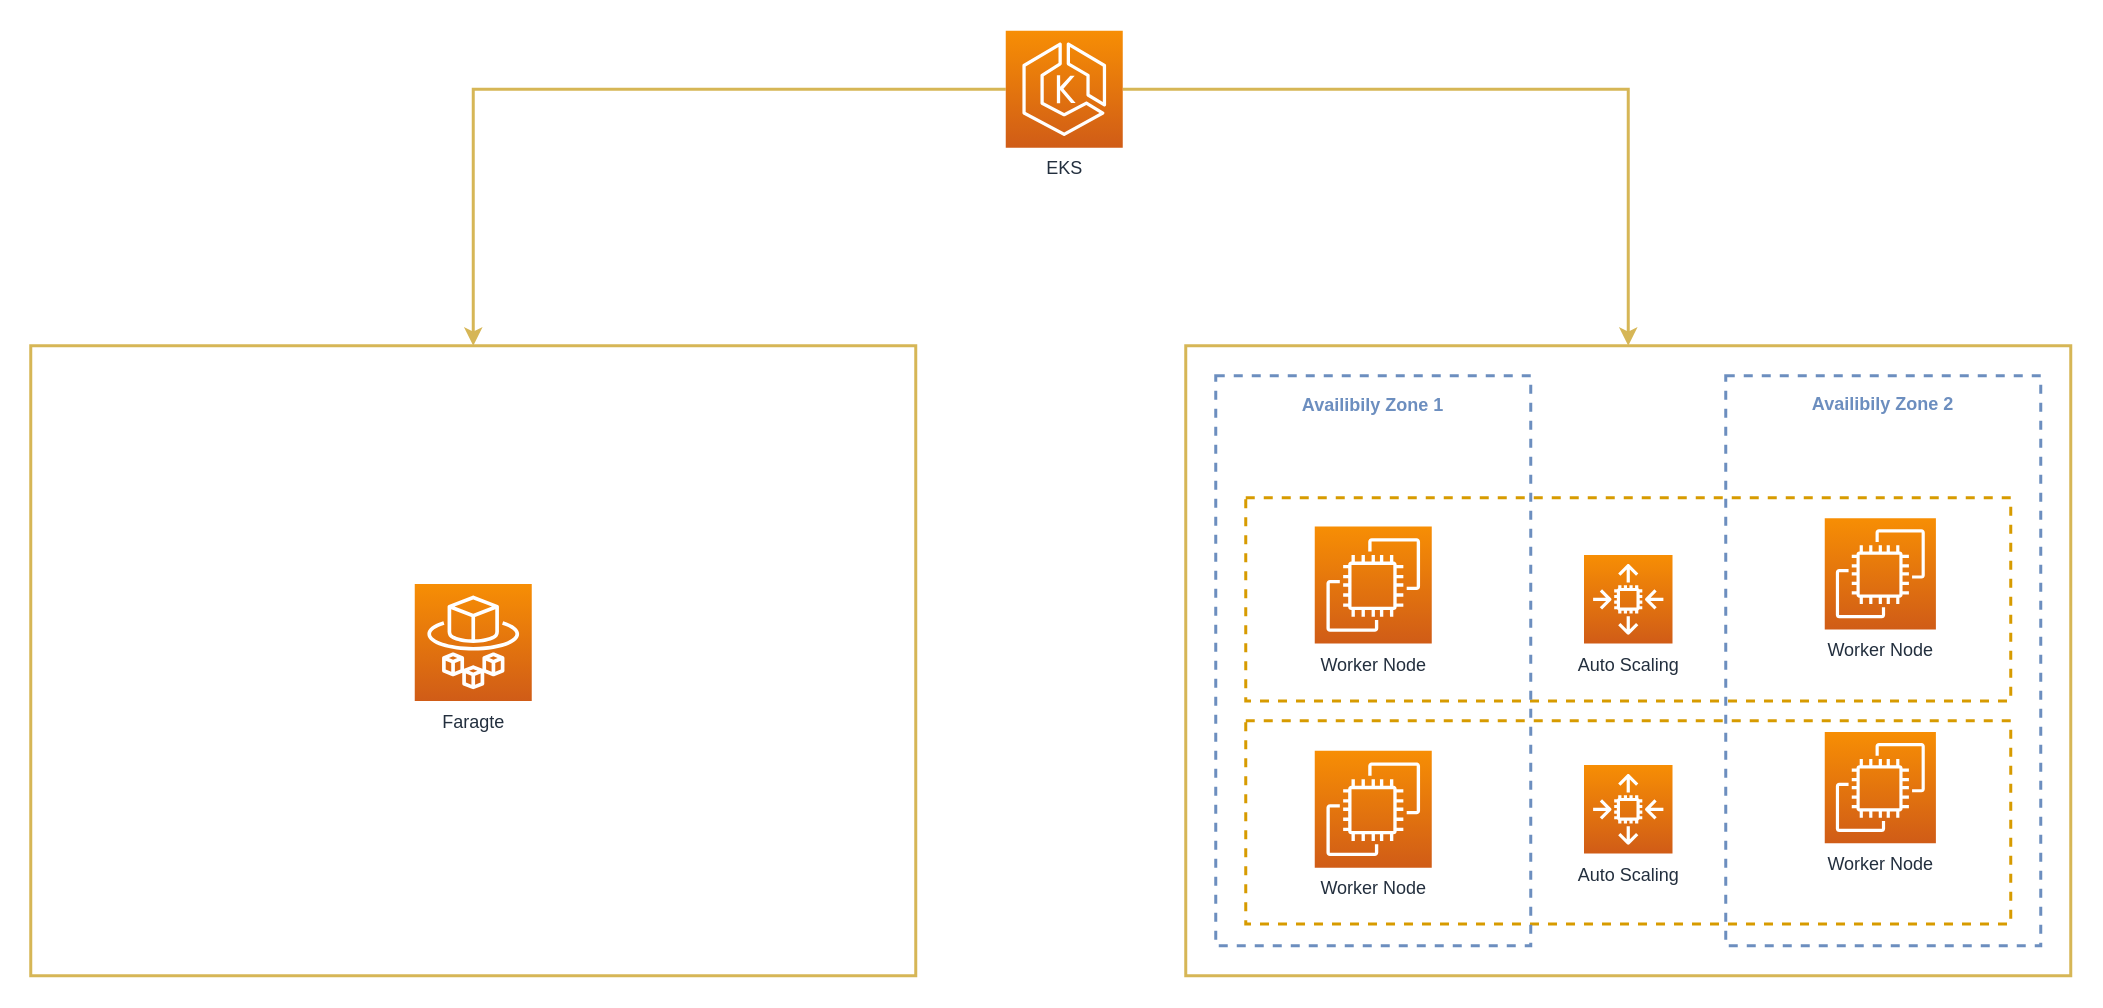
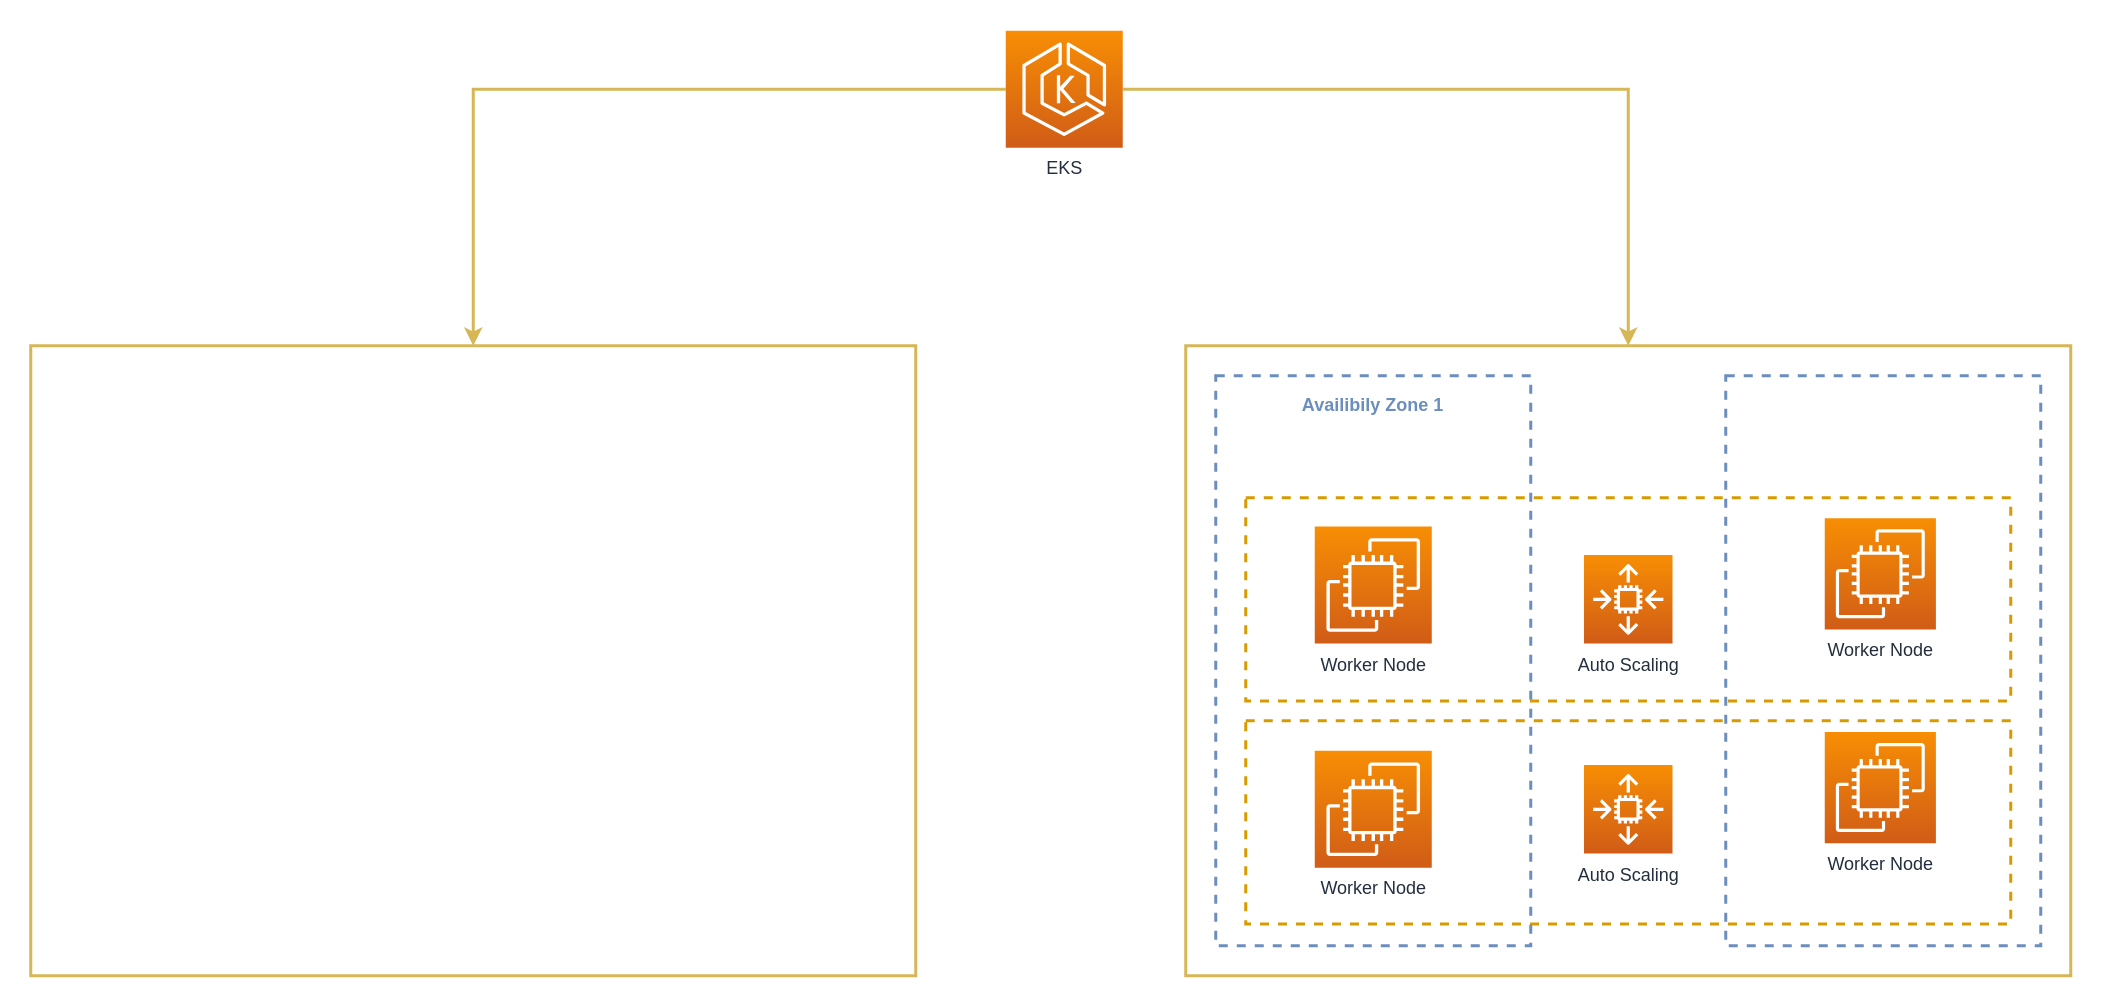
node "Availibily Zone 2": removed
node "Faragte": removed
